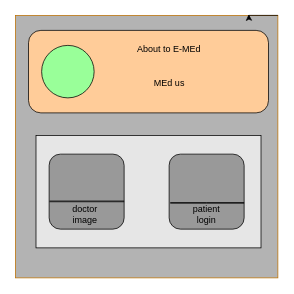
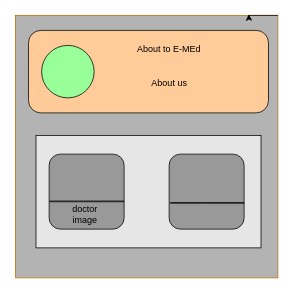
node "MEd us": label "MEd us" -> "About us"
node "patient login": removed
